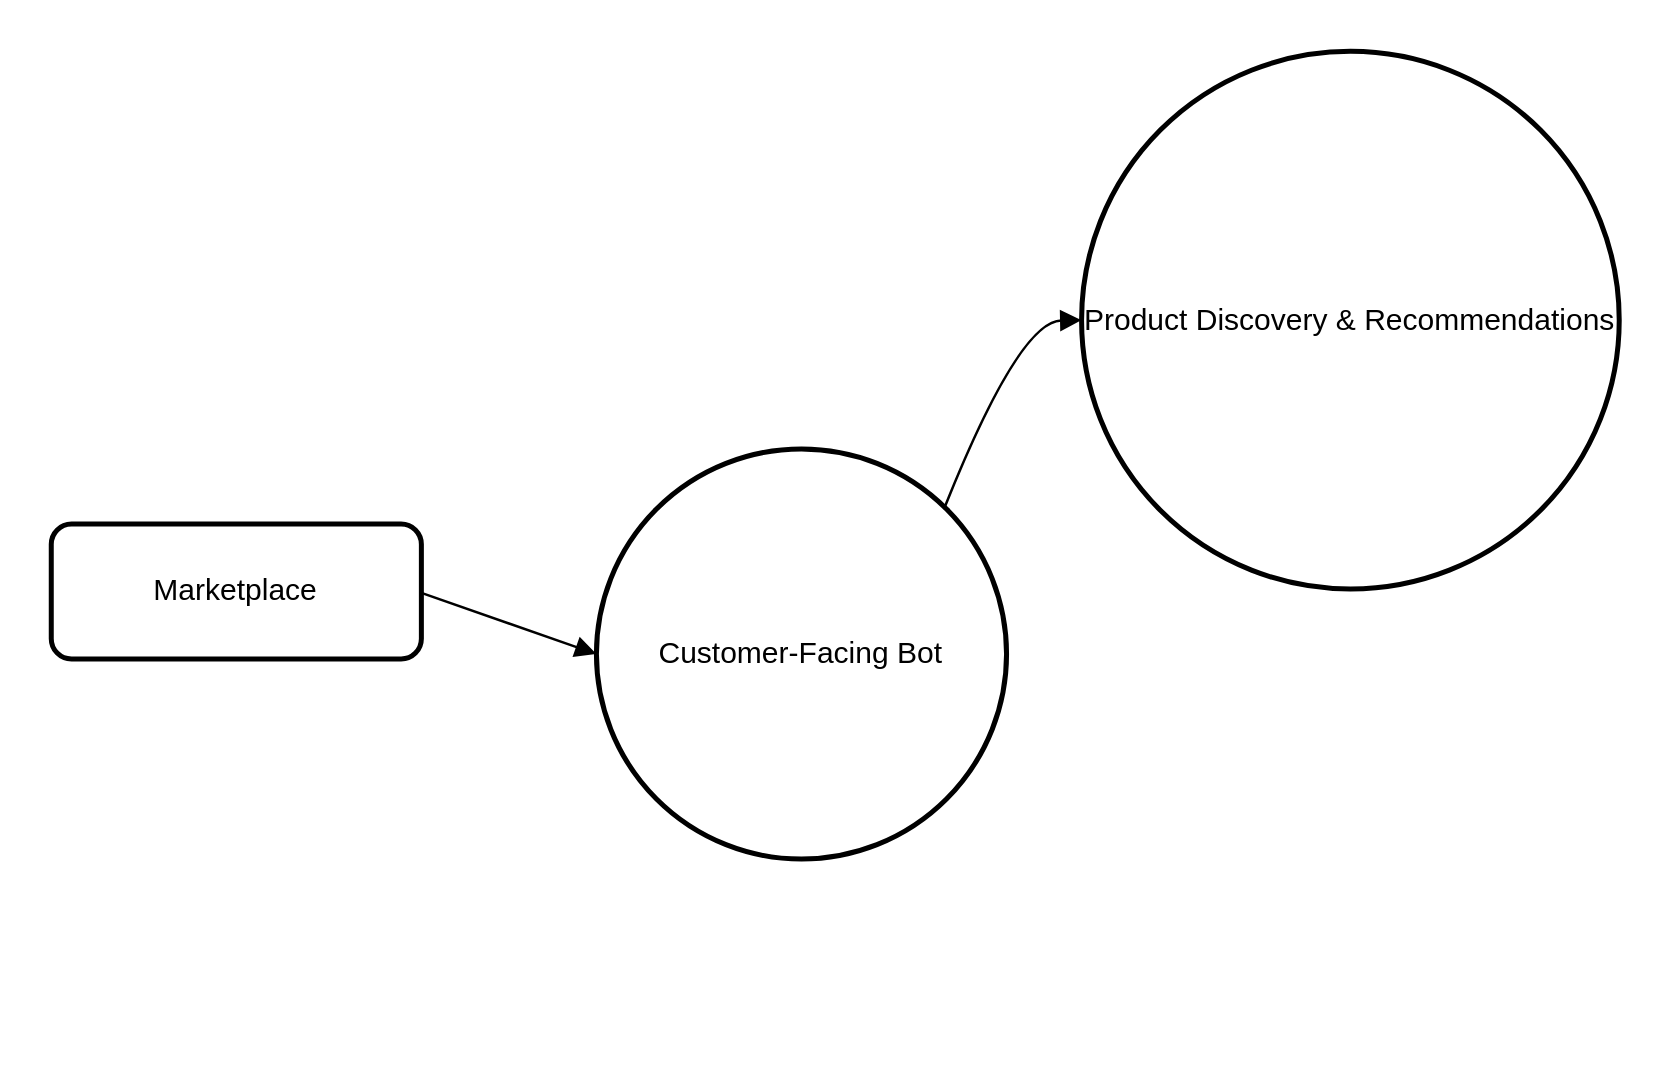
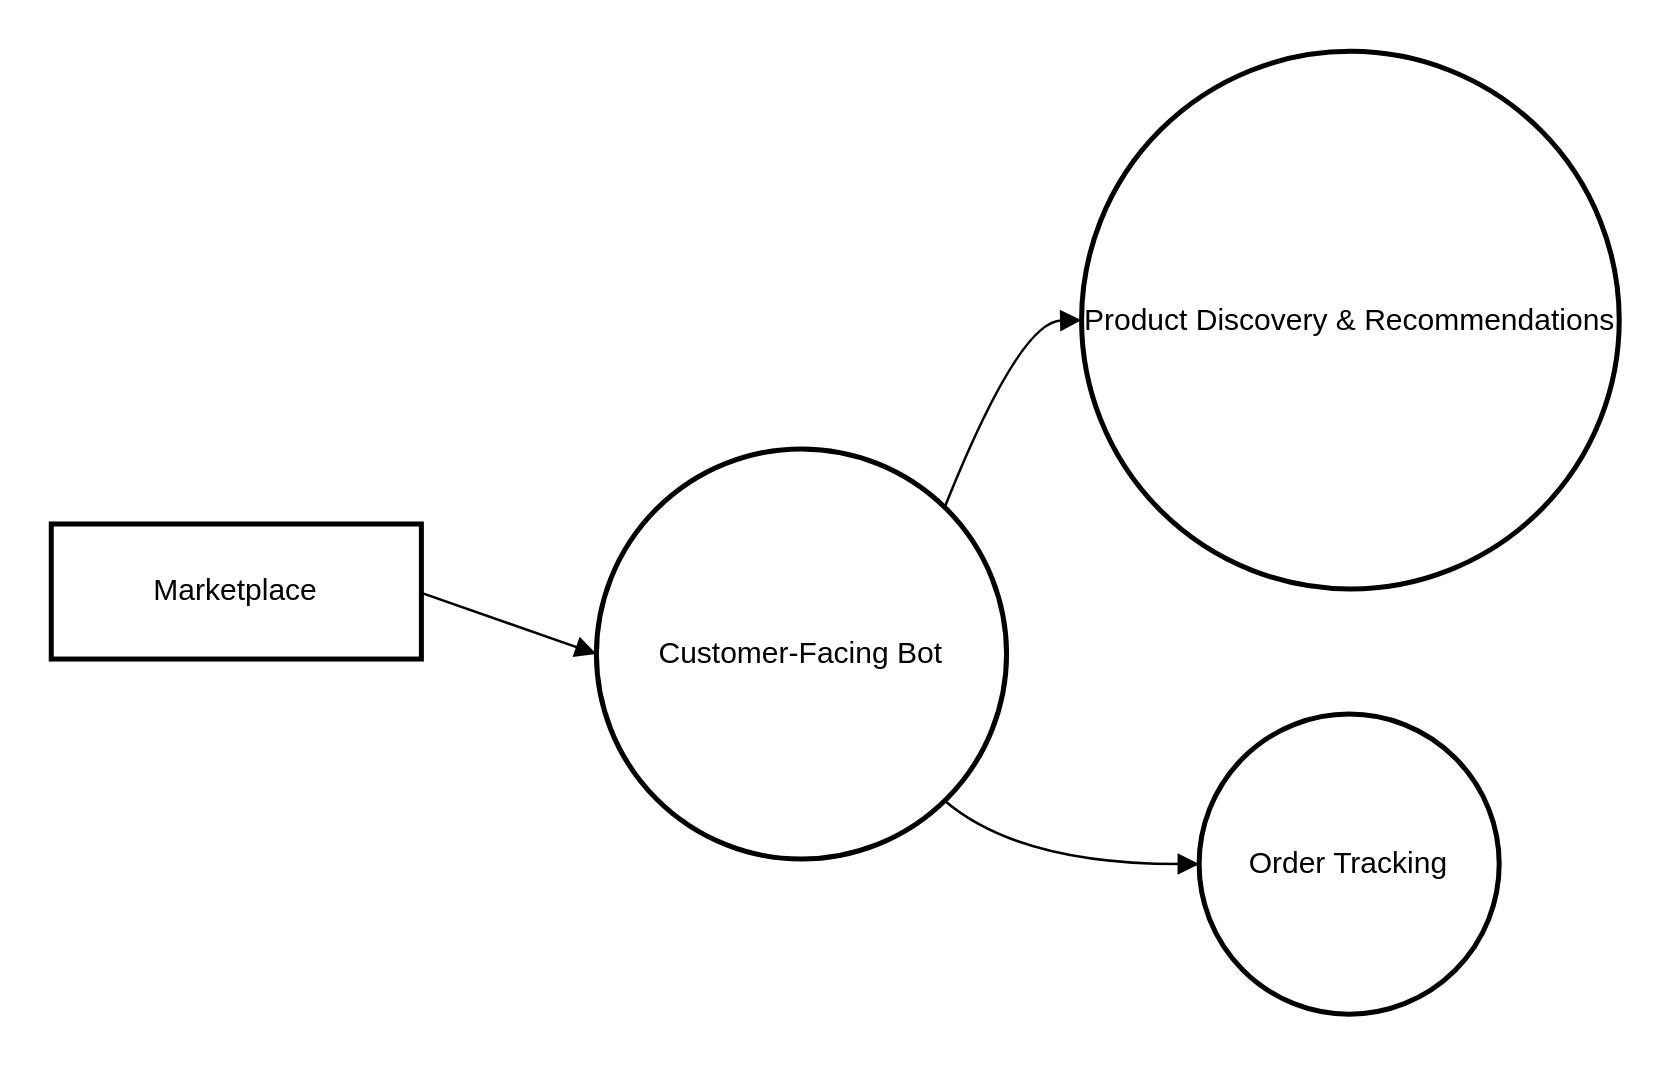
node "Marketplace": shape rounded rectangle -> rectangle
edge "Customer-Facing Bot" -> "Order Tracking": added
node "Order Tracking": added
